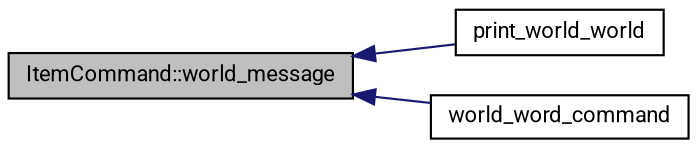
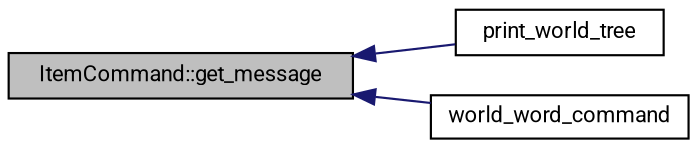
node "print_world_world": label "print_world_world" -> "print_world_tree"
node "ItemCommand::world_message": label "ItemCommand::world_message" -> "ItemCommand::get_message"
